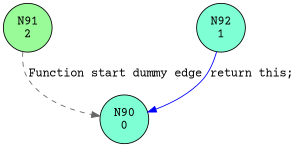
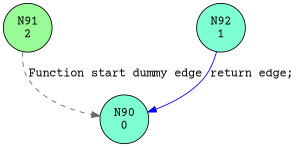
edge "N92 1" -> "N90 0": label "return this;" -> "return edge;"
